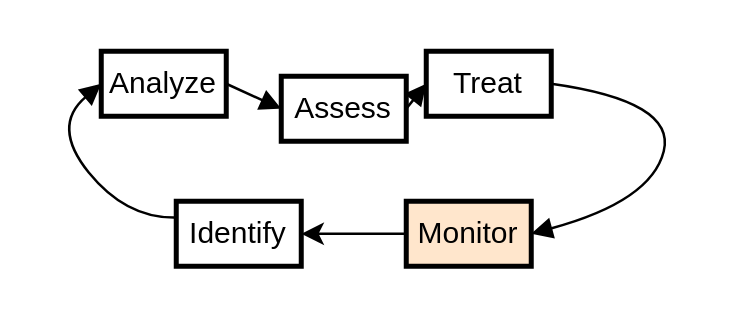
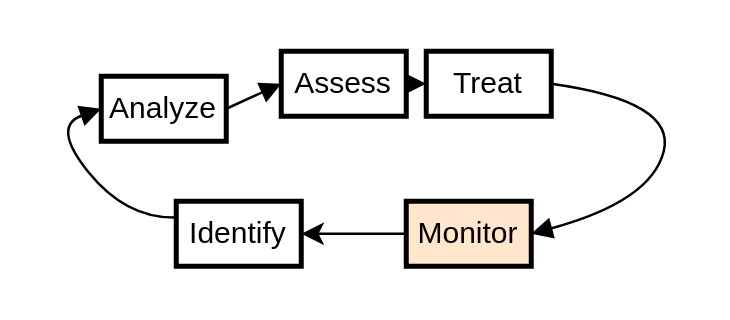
node "Analyze": moved (164, 84) -> (164, 109)
node "Assess": moved (344, 109) -> (344, 84)
